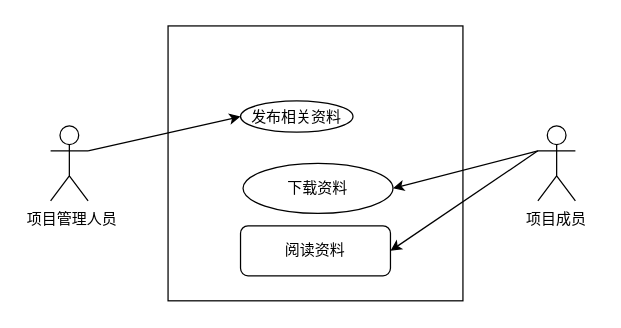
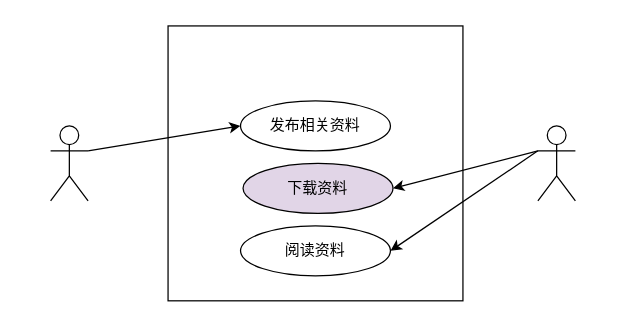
node "发布相关资料": size 113x31 -> 150x50
node "下载资料": fillcolor #ffffff -> #e1d5e7
node "项目管理人员": removed
node "项目成员": removed
node "阅读资料": shape rounded rectangle -> ellipse
